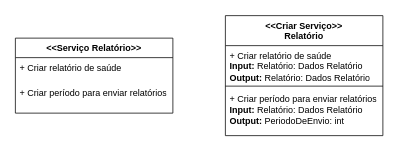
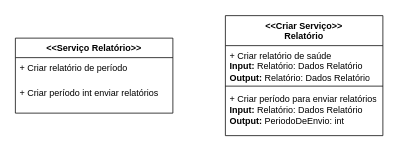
node "+ Criar relatório de saúde": label "+ Criar relatório de saúde" -> "+ Criar relatório de período"
node "+ Criar período para enviar relatórios": label "+ Criar período para enviar relatórios" -> "+ Criar período int enviar relatórios"
